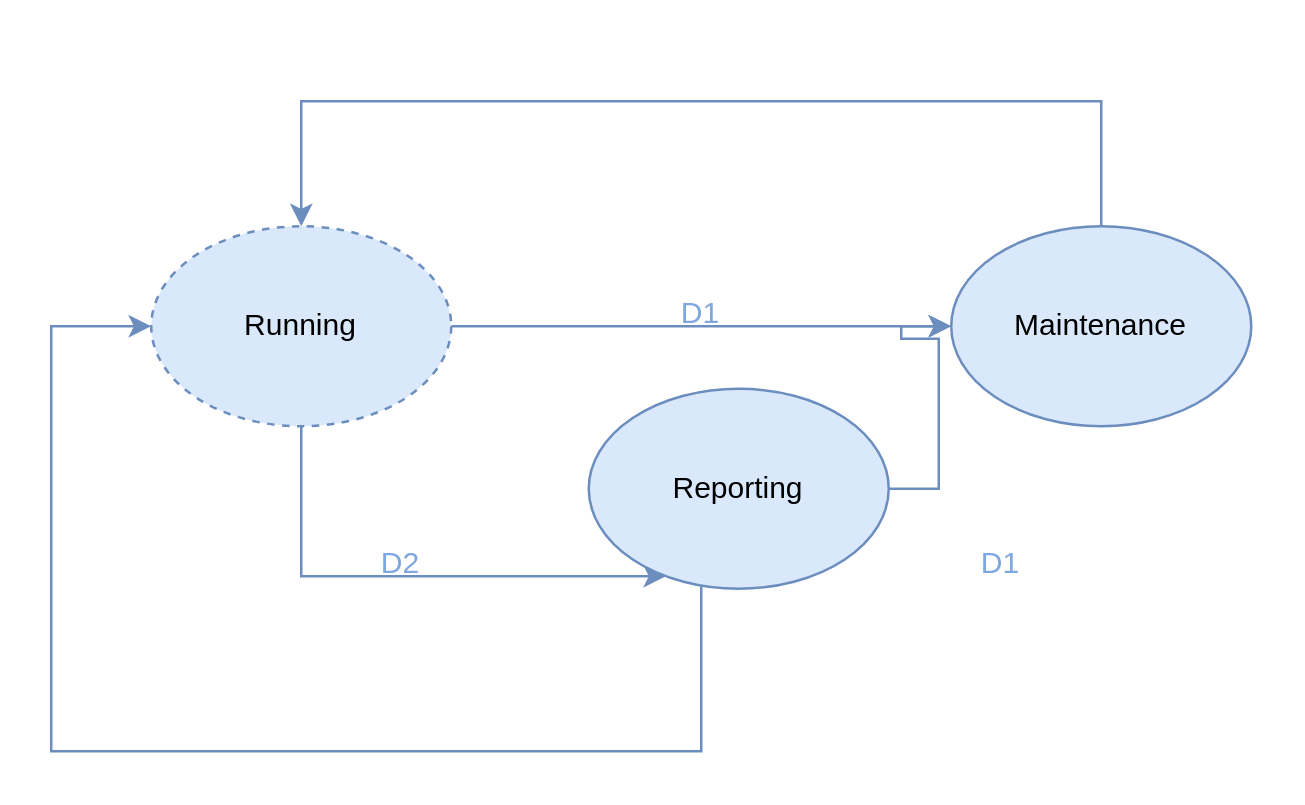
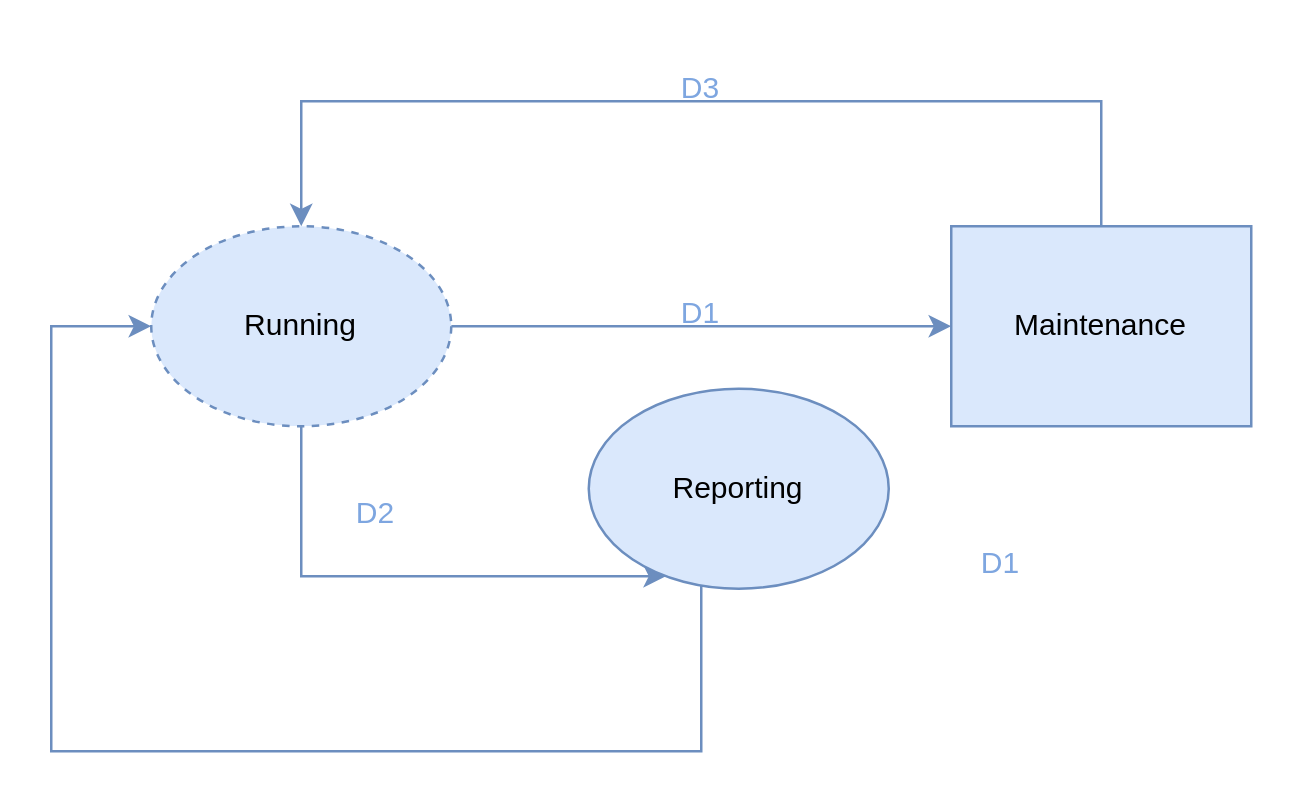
node "D3": added
node "Maintenance": shape ellipse -> rectangle
edge "Reporting" -> "Maintenance": removed
node "D2": moved (401, 564) -> (376, 514)
